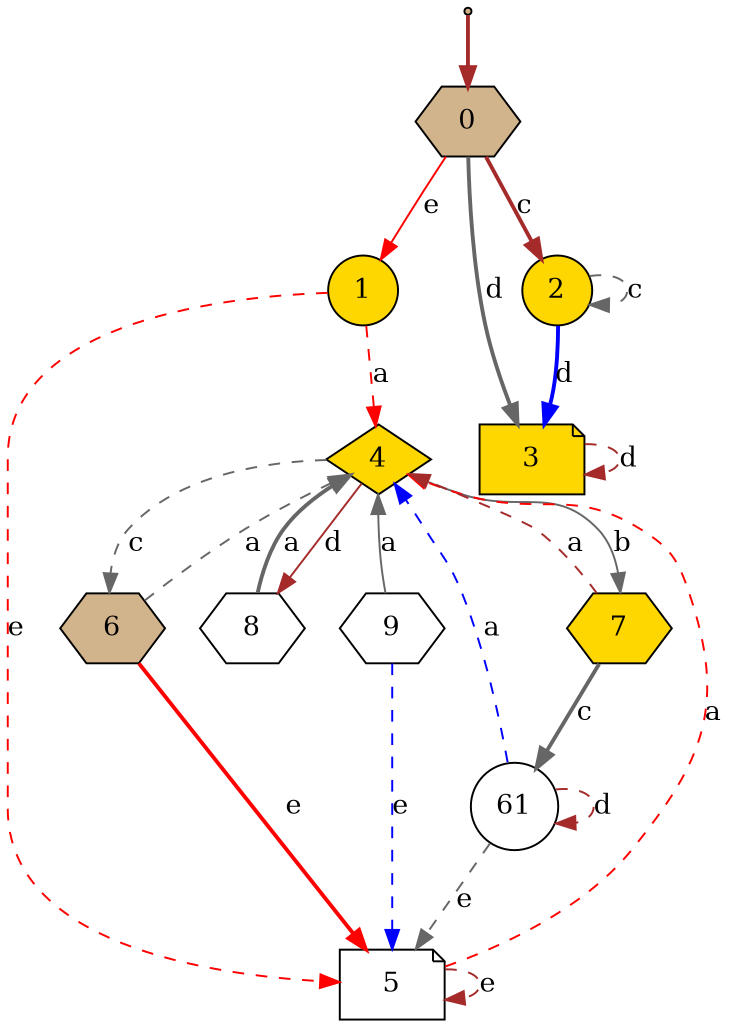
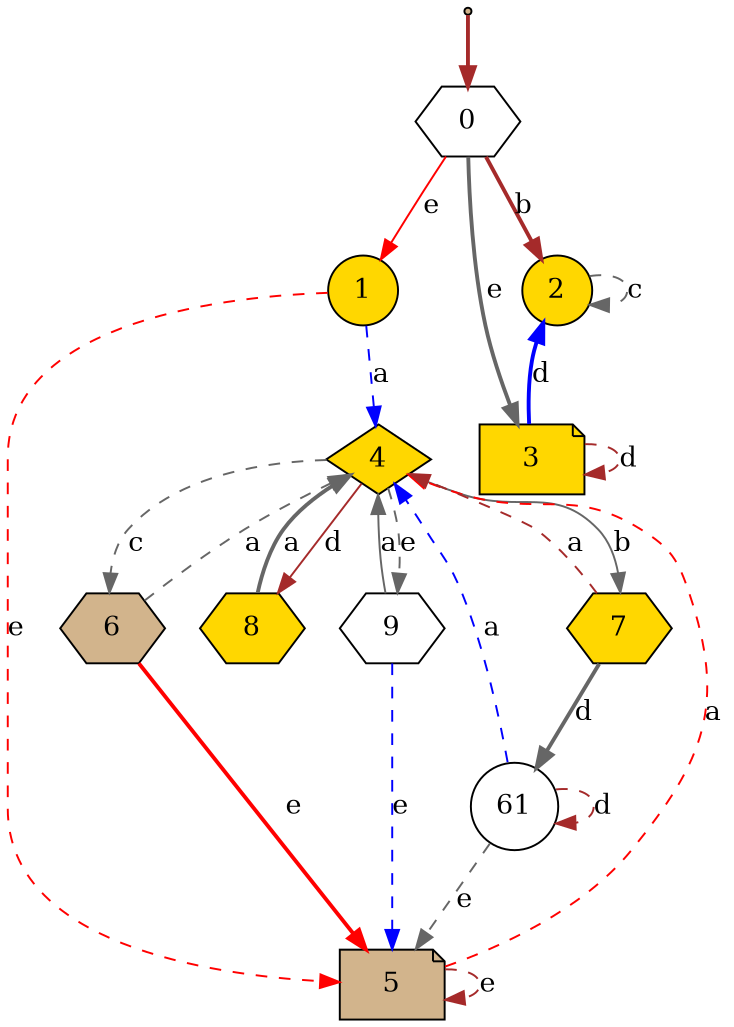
node "0": fillcolor tan -> white
edge "0" -> "2": label "c" -> "b"
edge "0" -> "3": label "d" -> "e"
edge "1" -> "4": color red -> blue
edge "2" -> "3": reversed
edge "4" -> "9": added, label "e"
node "8": fillcolor white -> gold
edge "7" -> "61": label "c" -> "d"
node "5": fillcolor white -> tan
